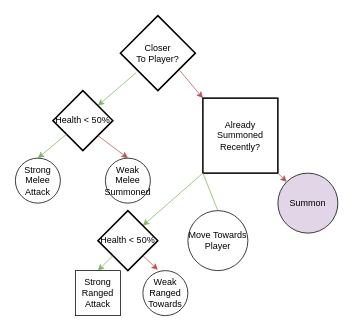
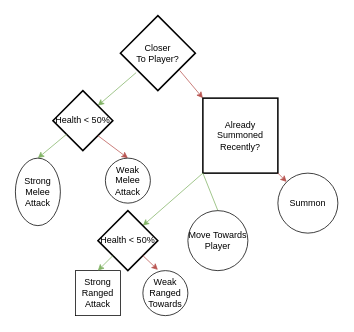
node "Strong Melee Attack": size 45x45 -> 45x68
node "Weak Melee Summoned": label "Weak Melee Summoned" -> "Weak Melee Attack"
node "Summon": fillcolor #e1d5e7 -> #ffffff
